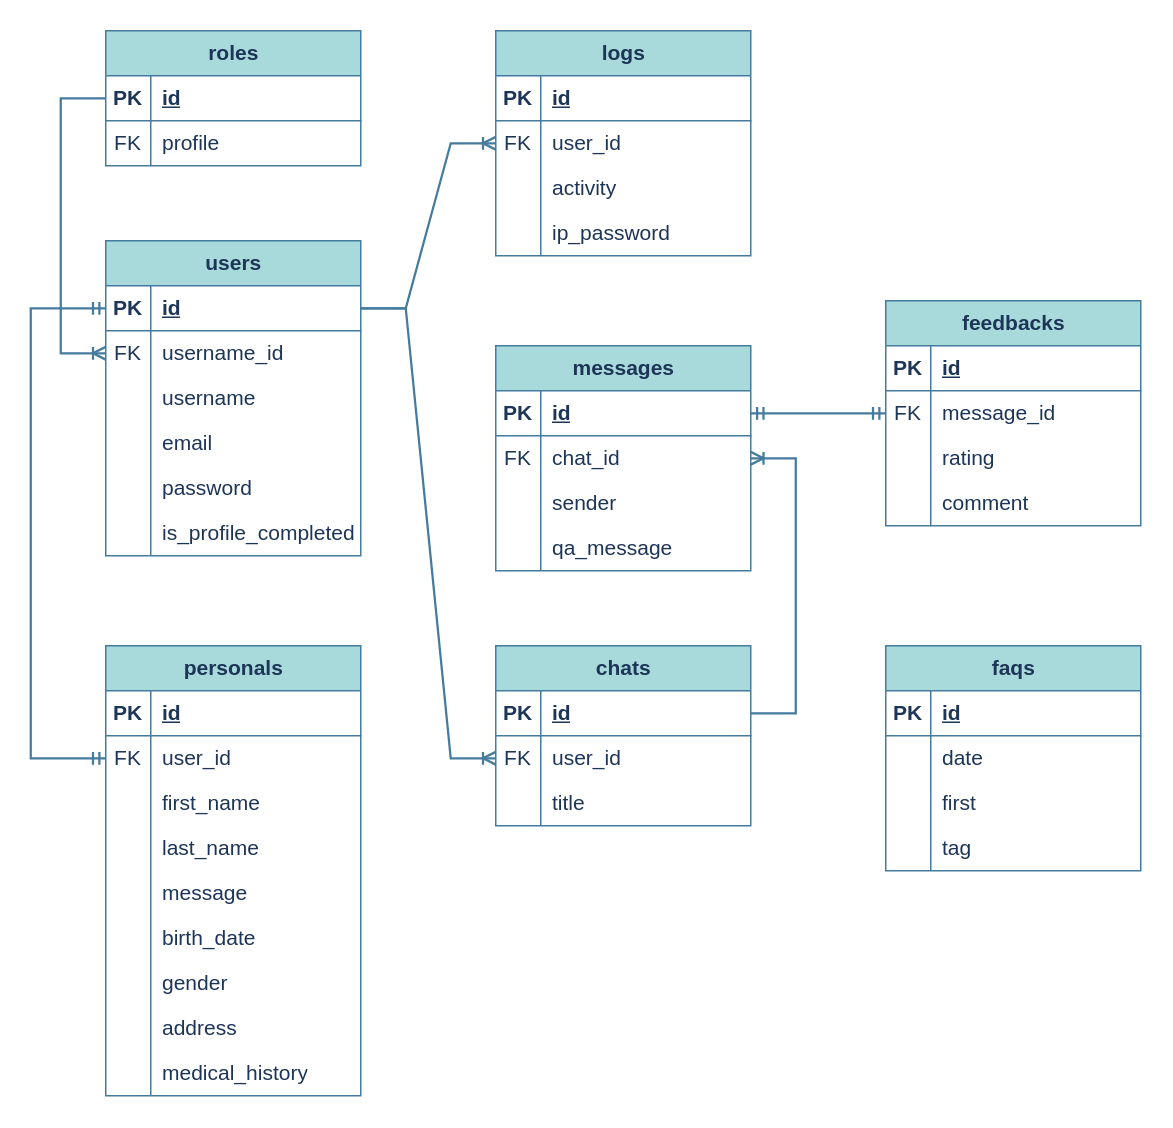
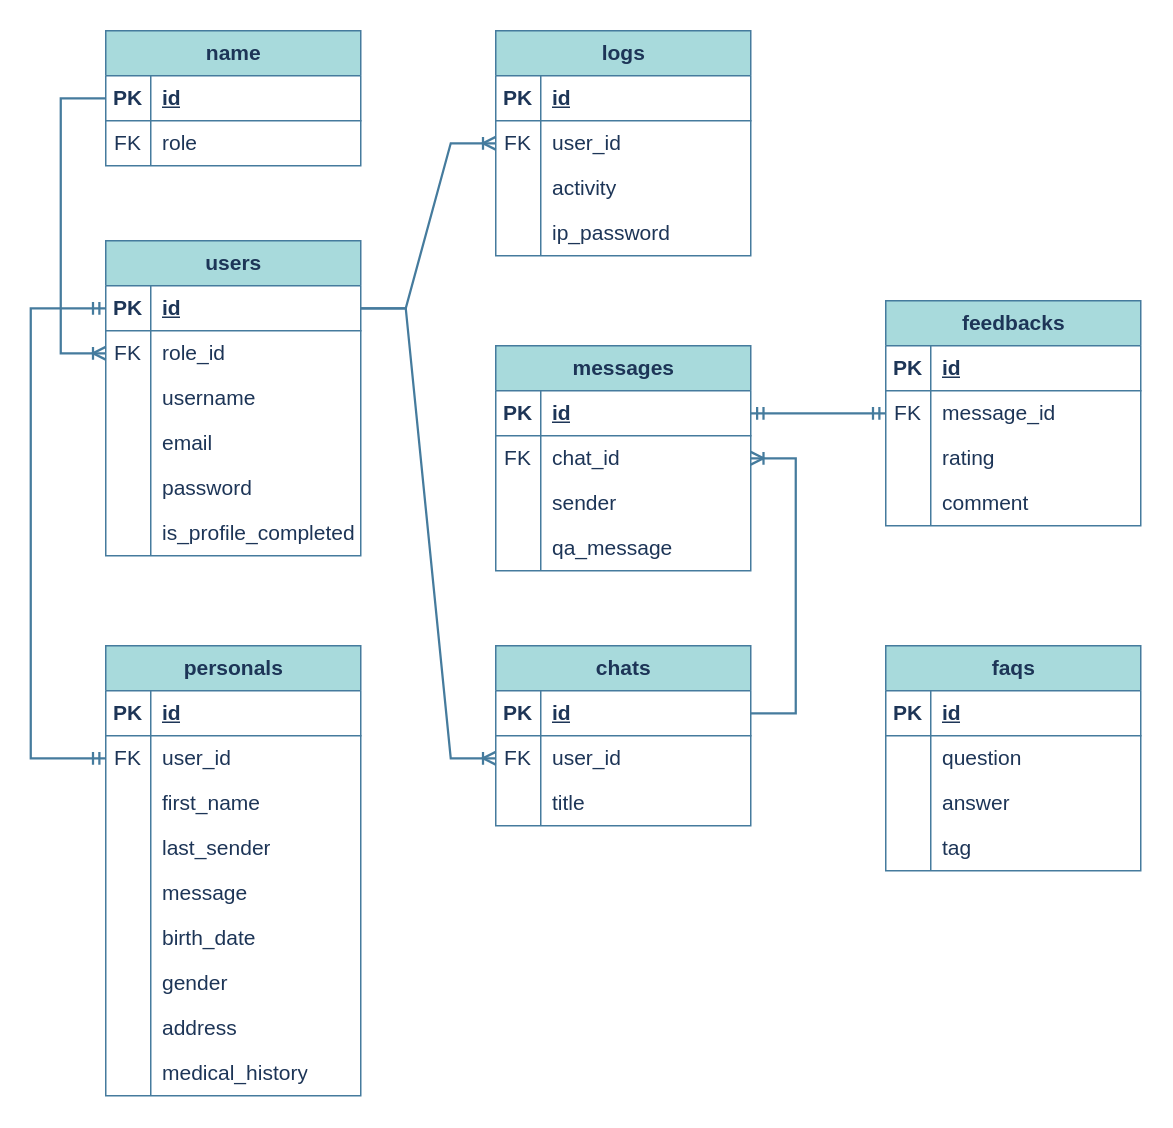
node "roles": label "roles" -> "name"
node "profile": label "profile" -> "role"
node "username_id": label "username_id" -> "role_id"
node "date": label "date" -> "question"
node "first": label "first" -> "answer"
node "last_name": label "last_name" -> "last_sender"
